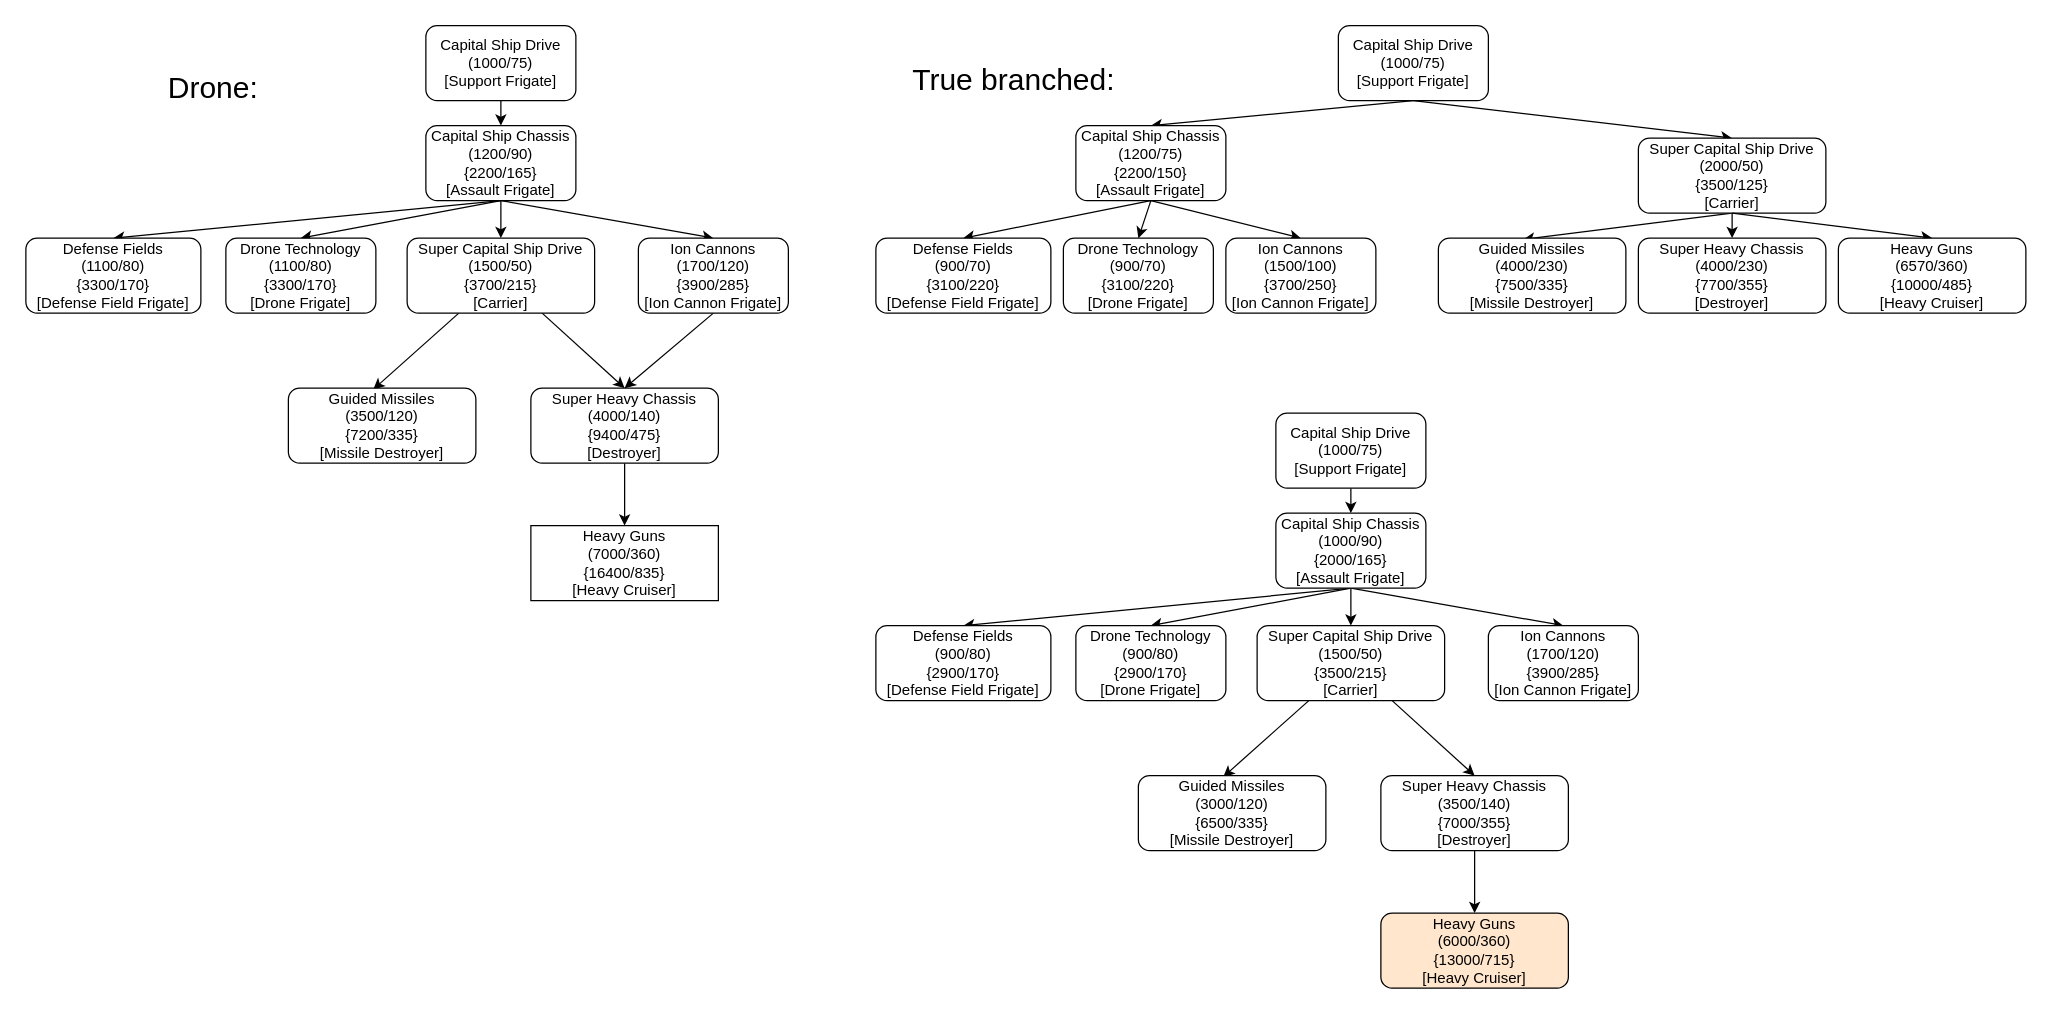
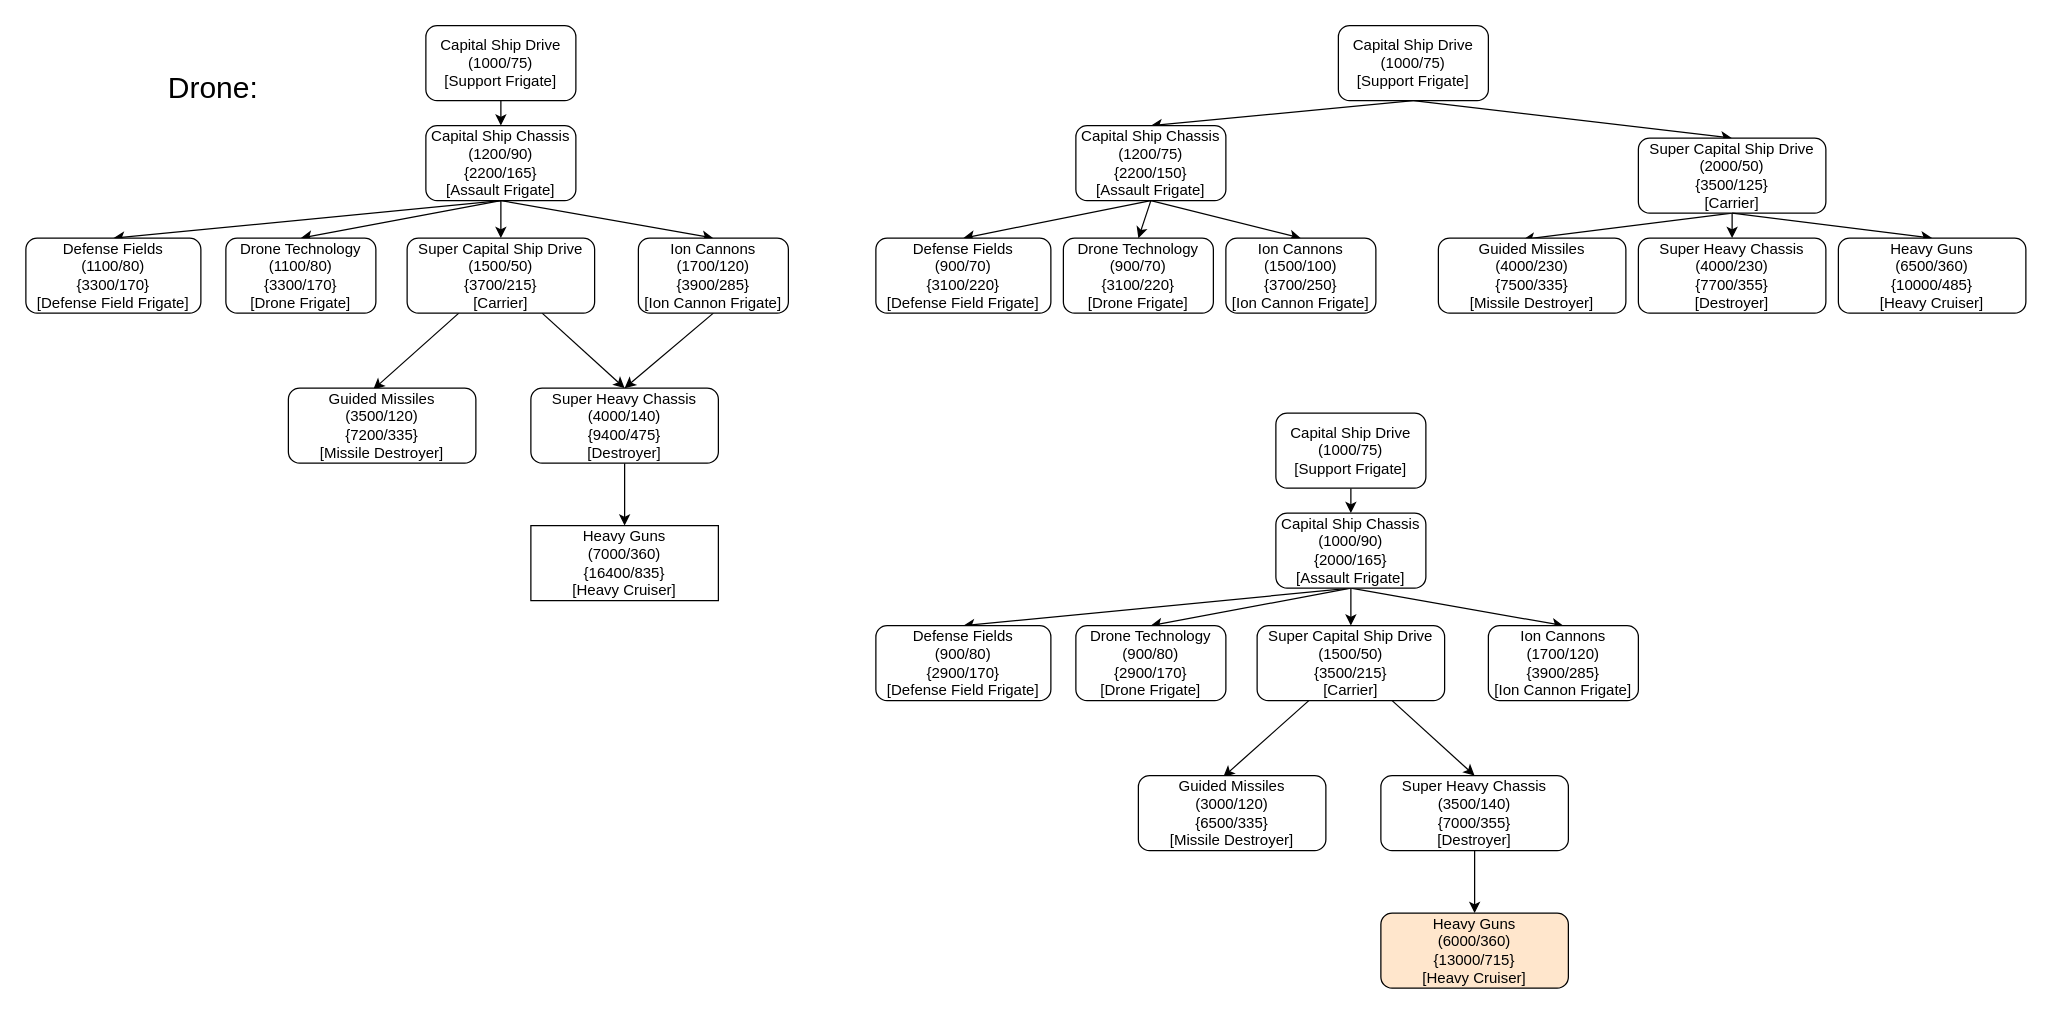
node "True branched:": removed
node "Heavy Guns (6570/360) {10000/485} [Heavy Cruiser]": label "Heavy Guns (6570/360) {10000/485} [Heavy Cruiser]" -> "Heavy Guns (6500/360) {10000/485} [Heavy Cruiser]"
